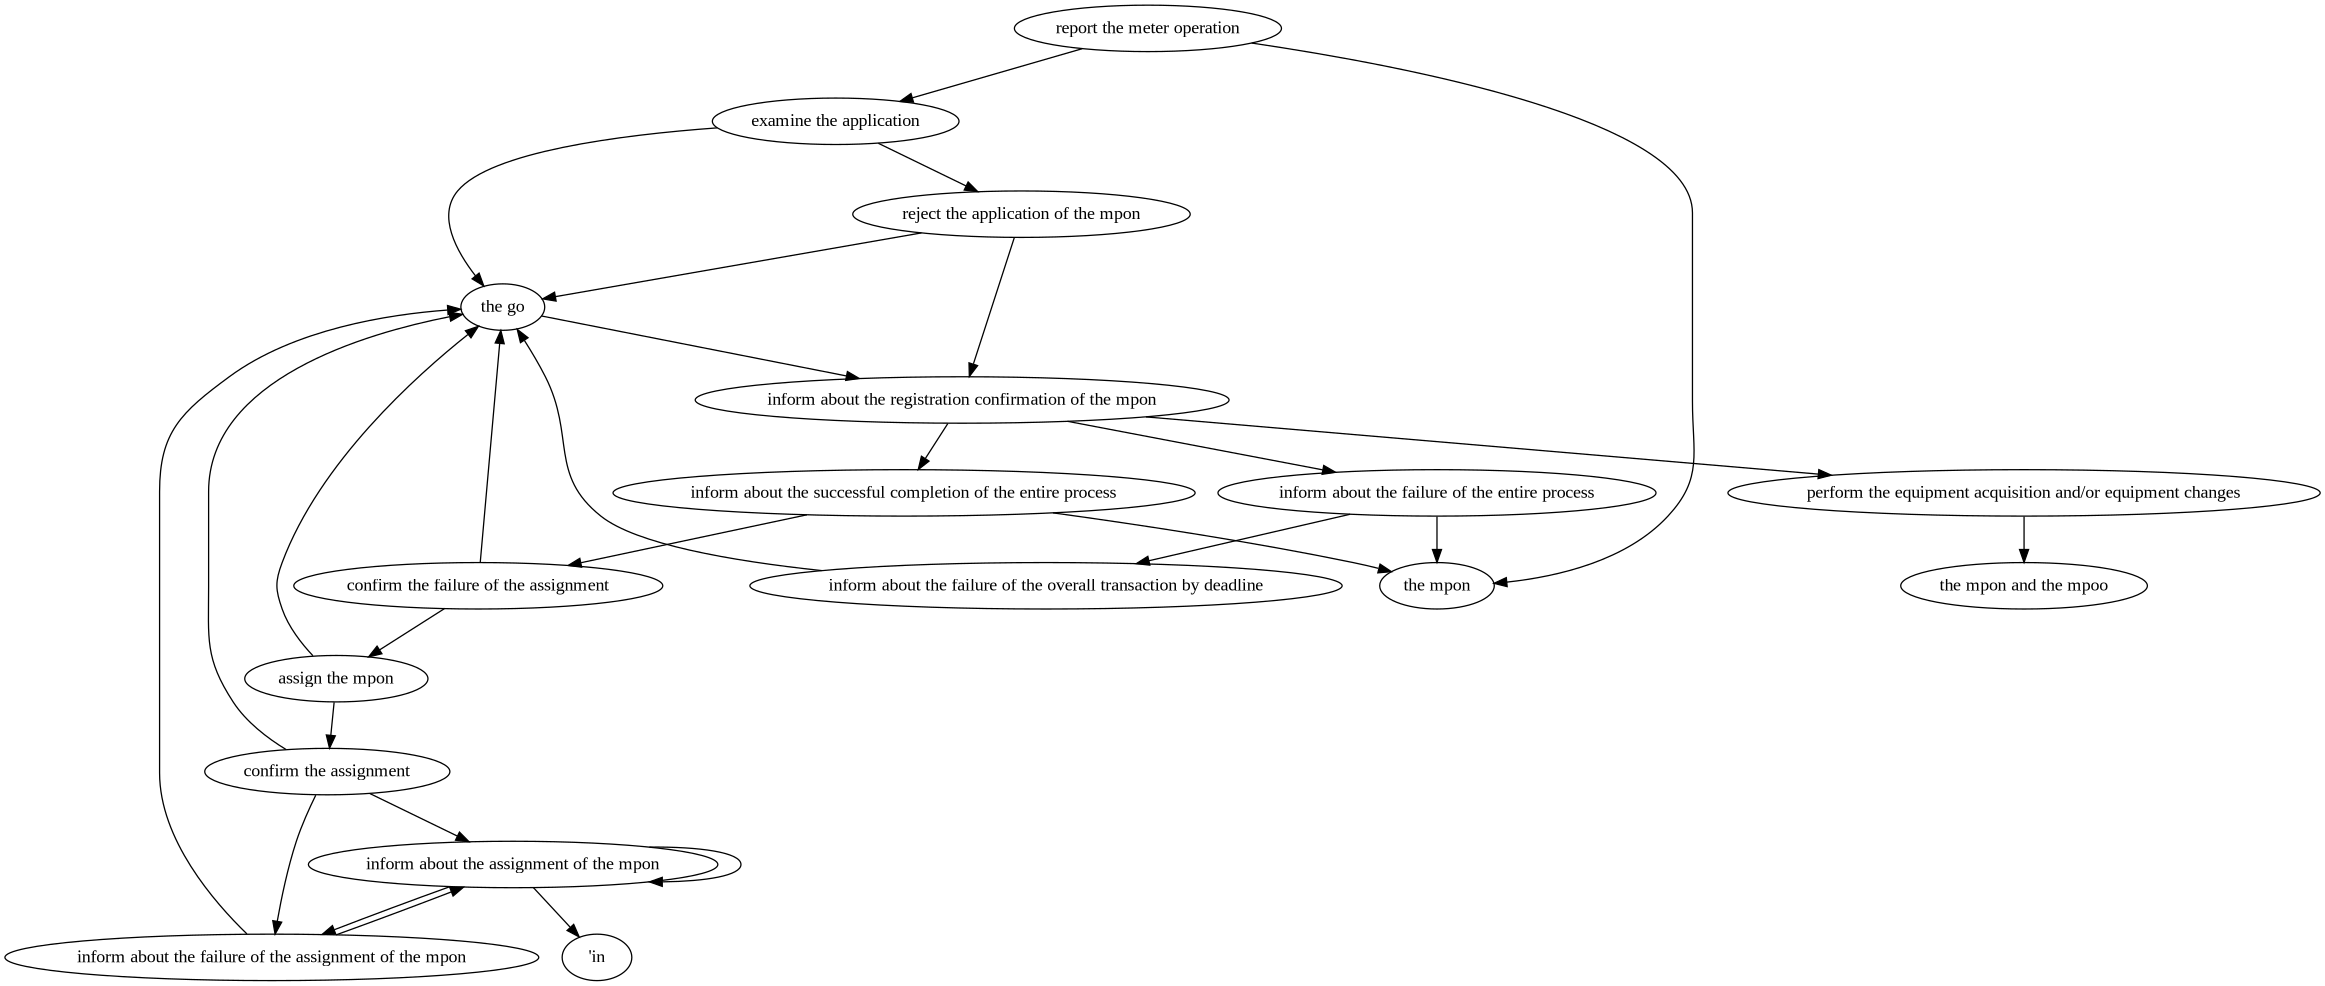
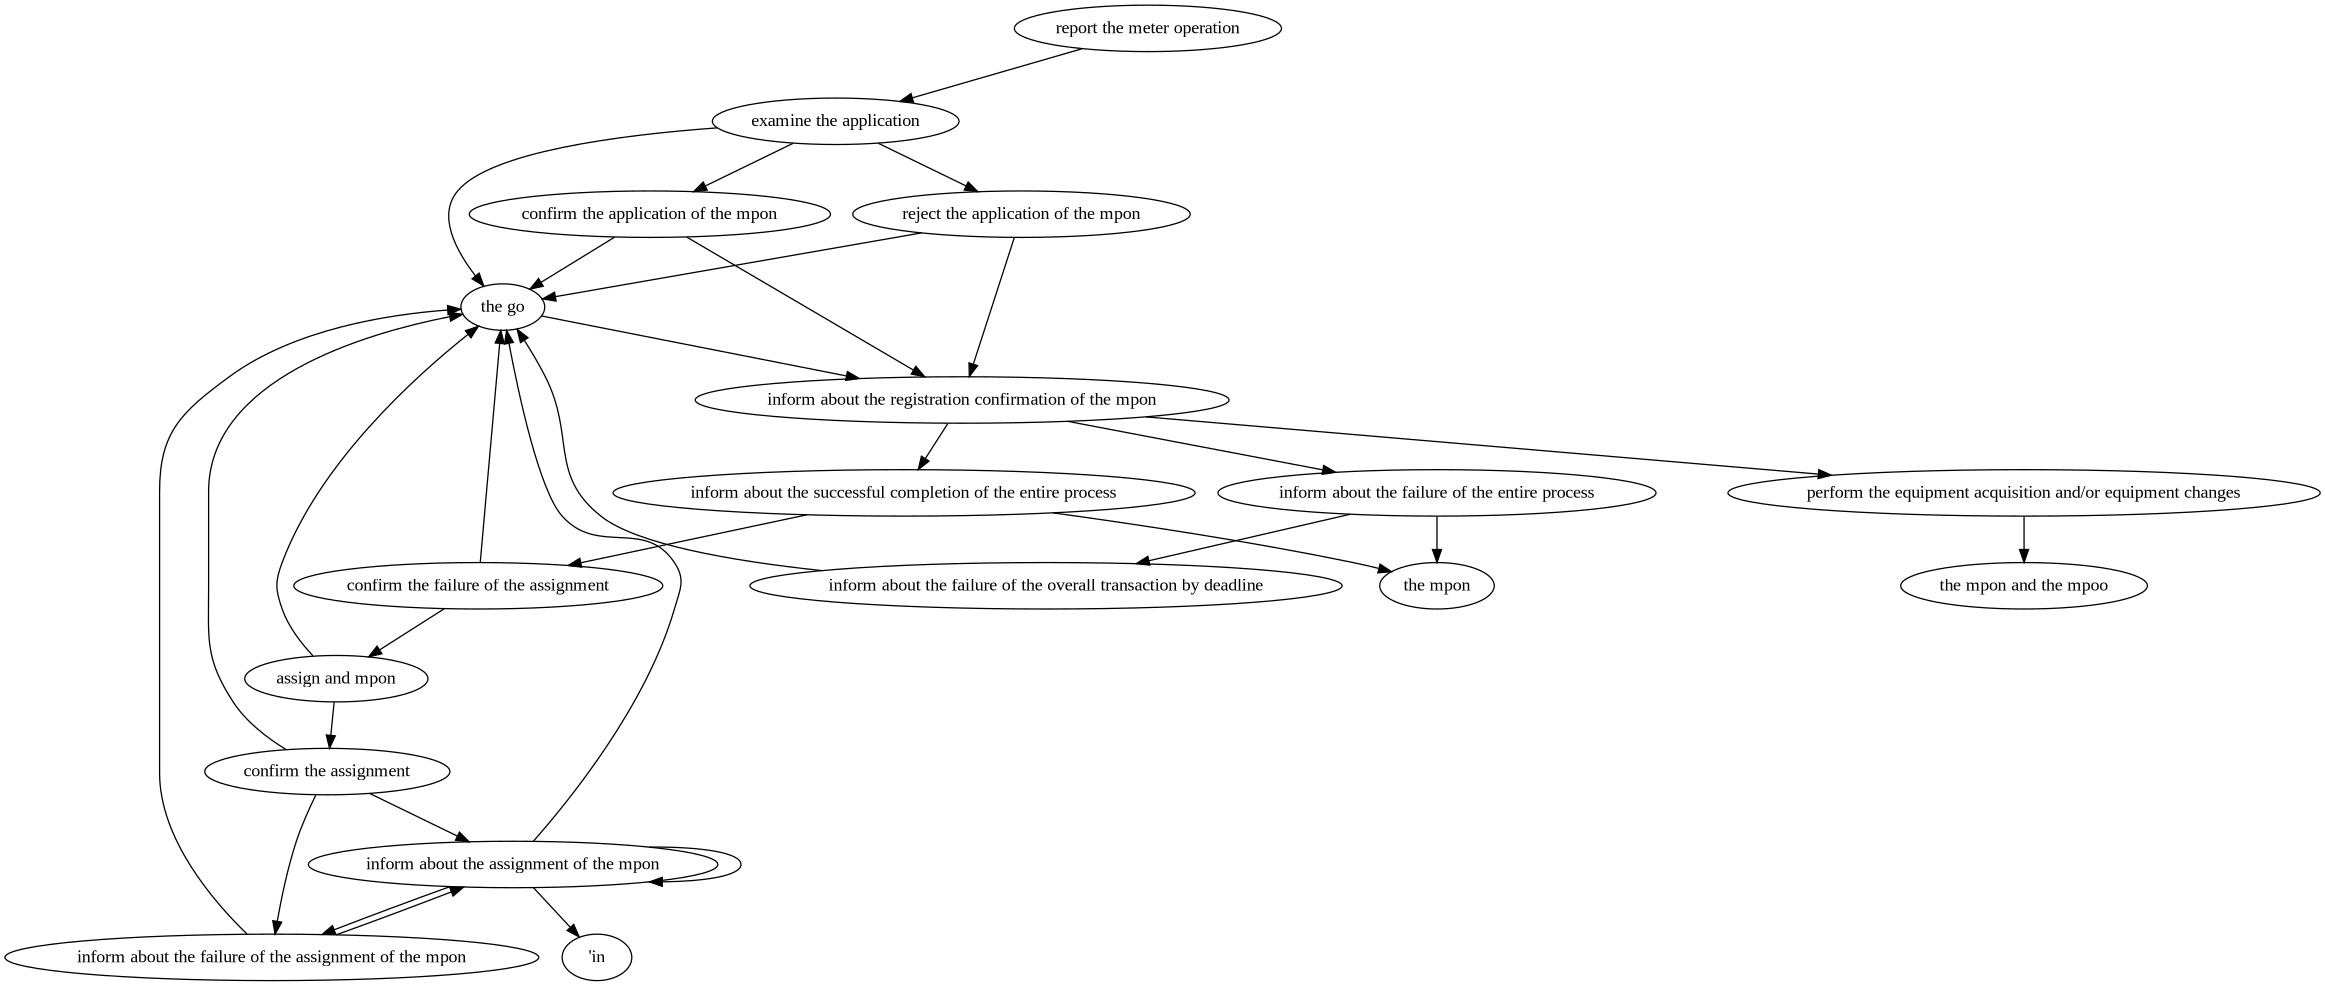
edge "report the meter operation" -> "the mpon": removed
node "confirm the application of the mpon": added
edge "inform about the assignment of the mpon" -> "the go": added
node "assign the mpon": label "assign the mpon" -> "assign and mpon"
